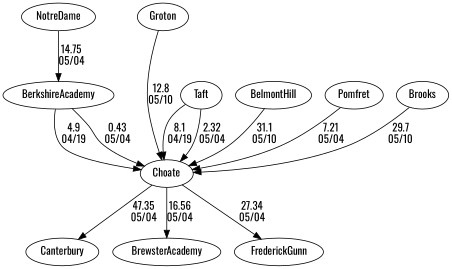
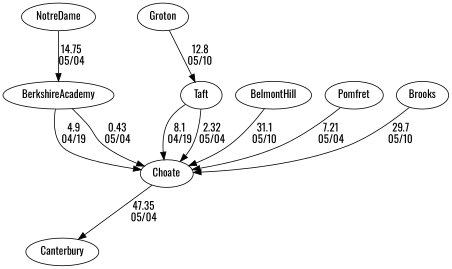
edge "Groton" -> "Choate": now "Groton" -> "Taft"
node "BrewsterAcademy": removed
node "FrederickGunn": removed
